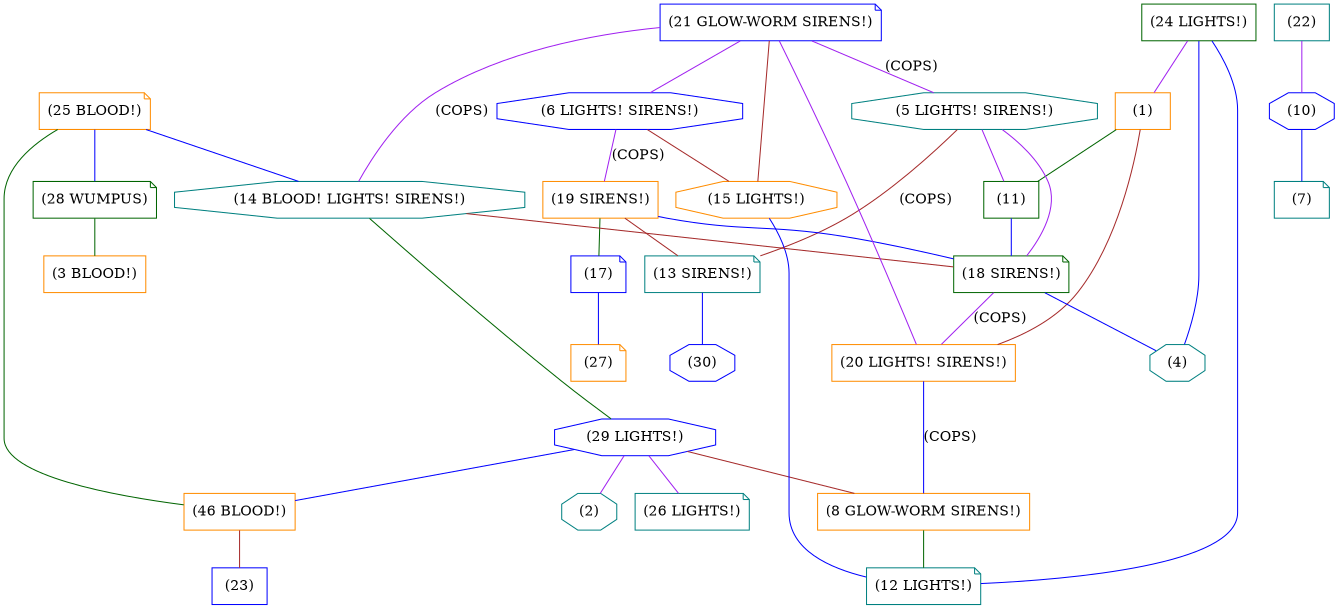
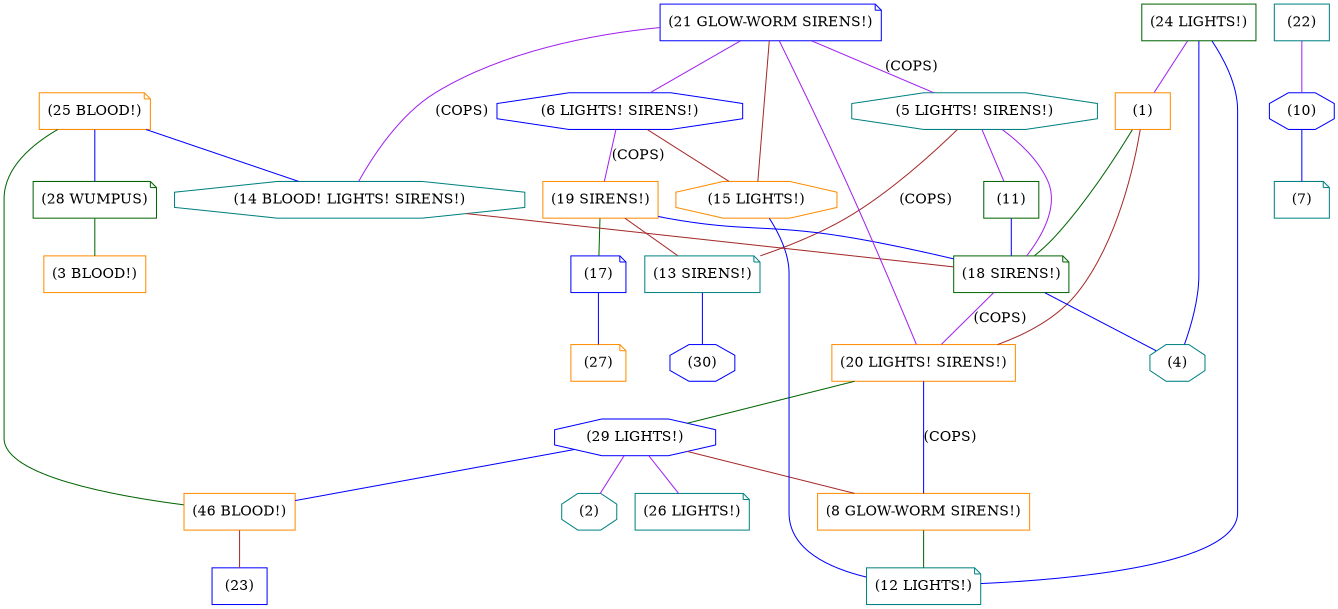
edge "(1)" -- "(11)": now "(1)" -- "(18 SIRENS!)"
edge "(14 BLOOD! LIGHTS! SIRENS!)" -- "(29 LIGHTS!)": now "(20 LIGHTS! SIRENS!)" -- "(29 LIGHTS!)"
